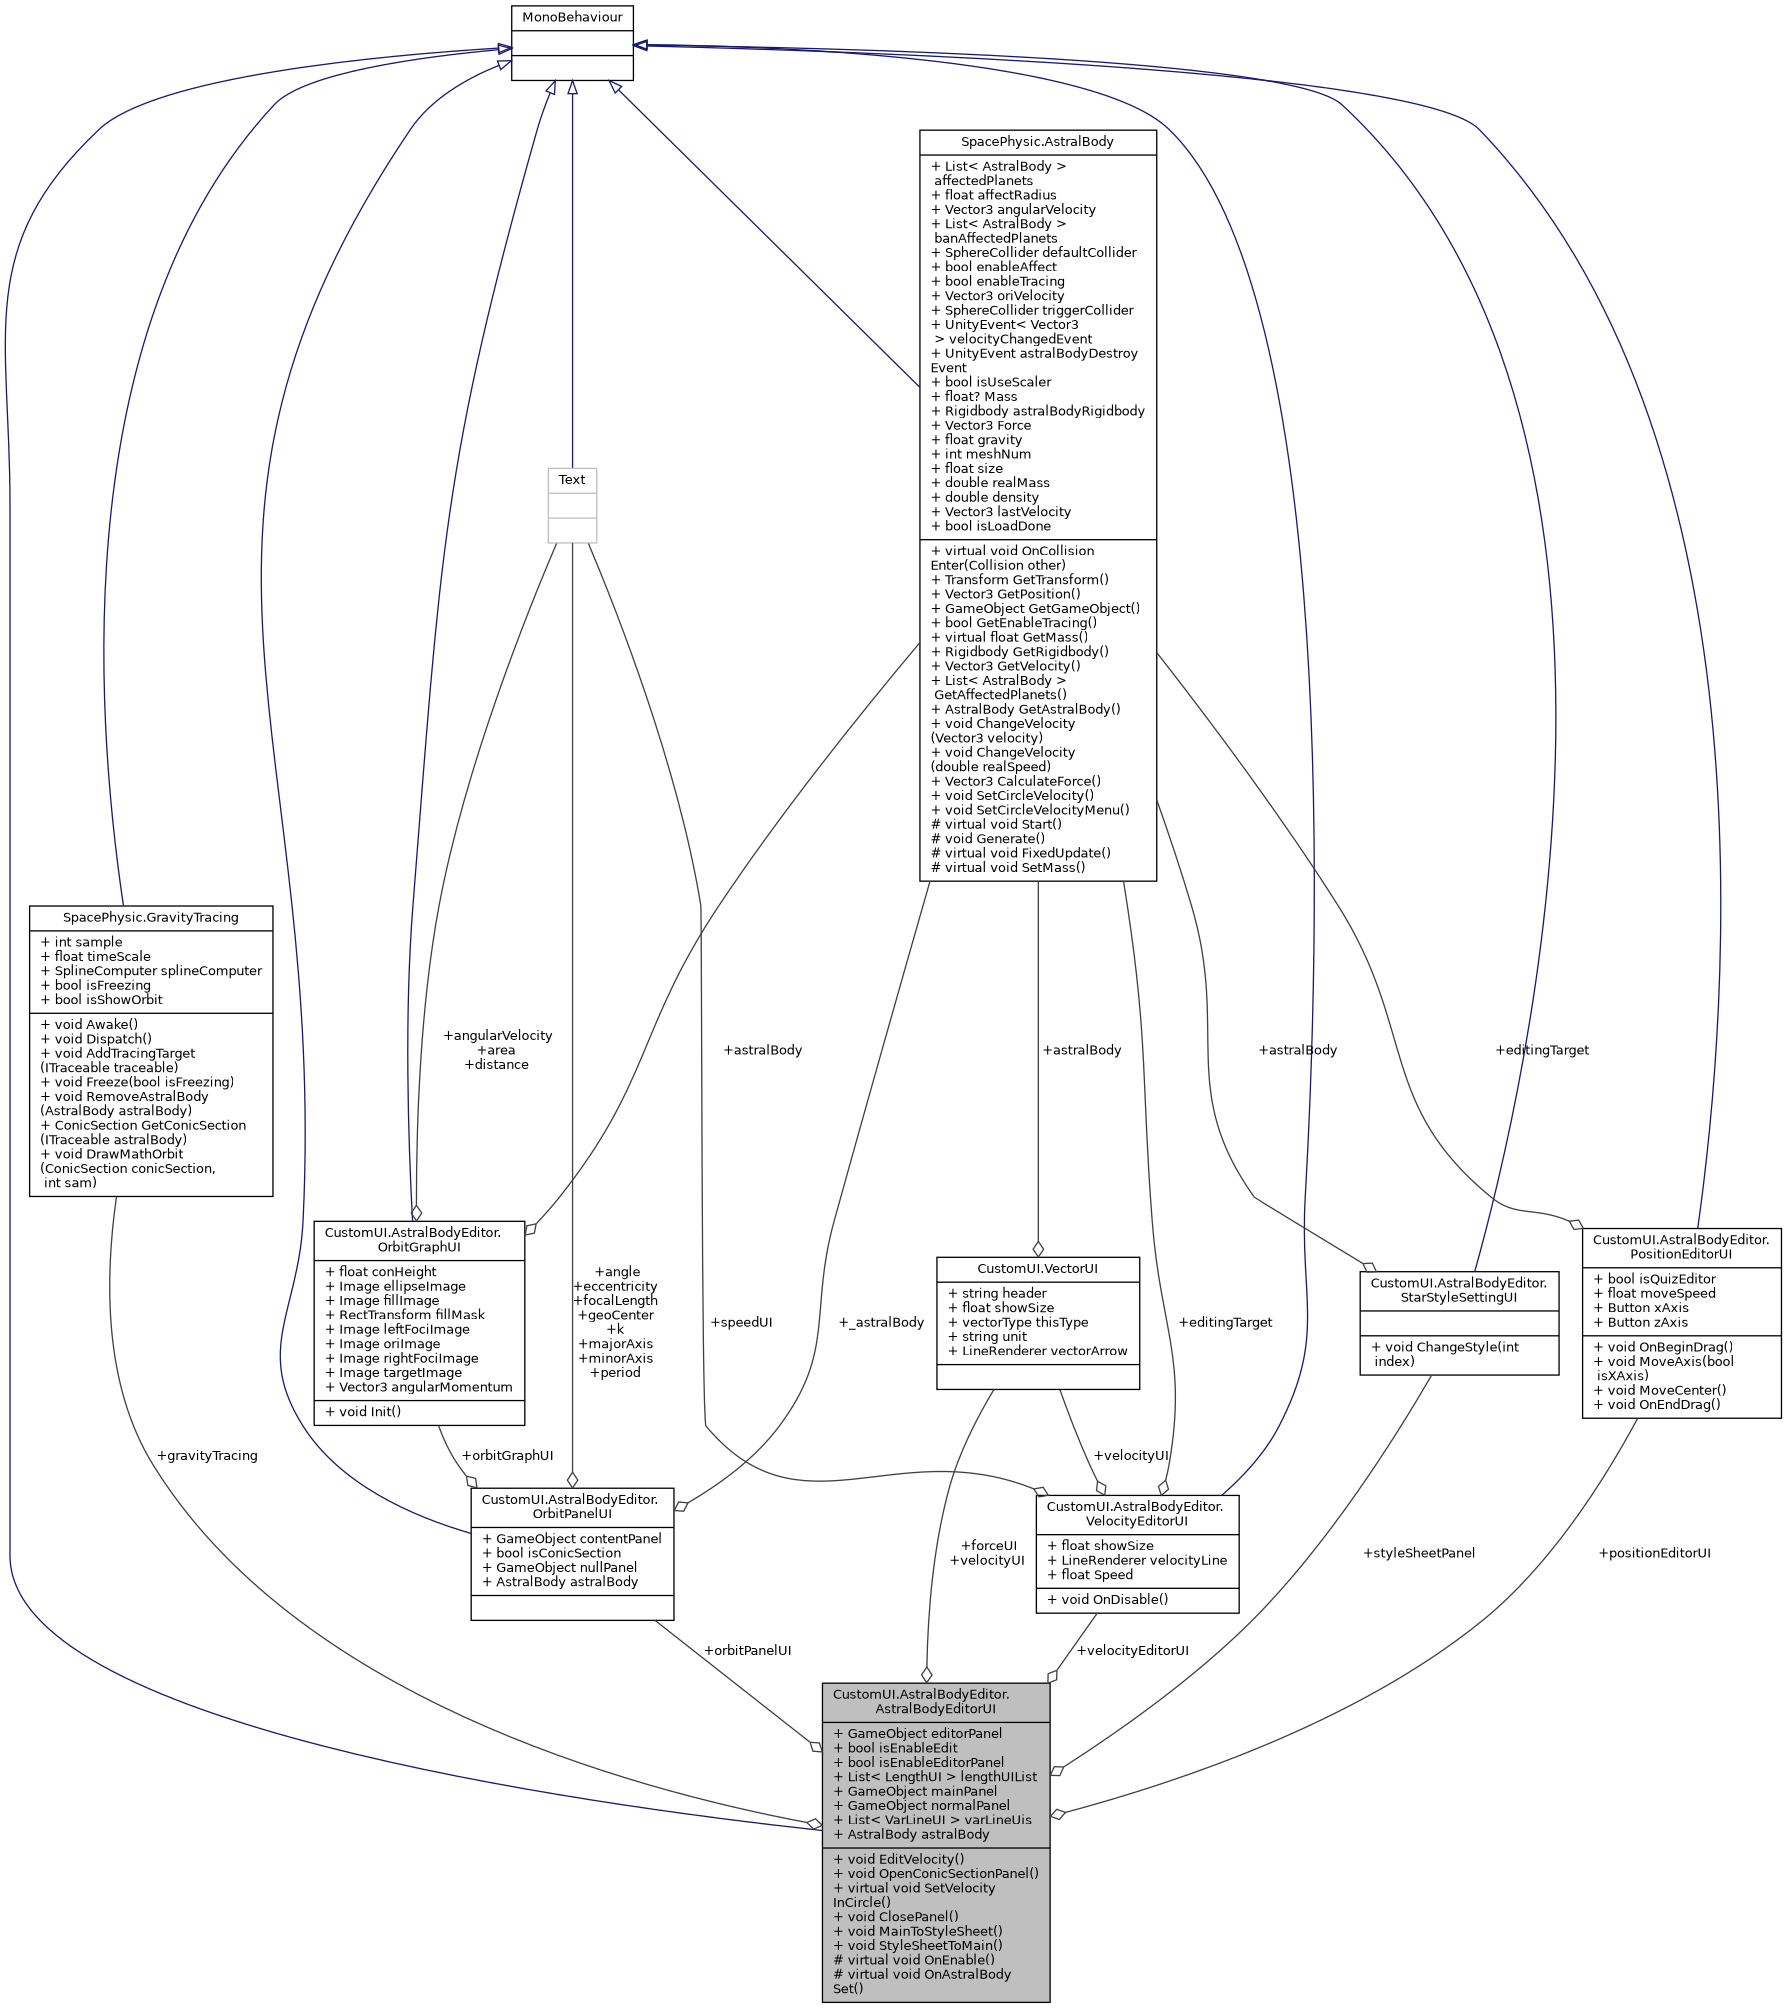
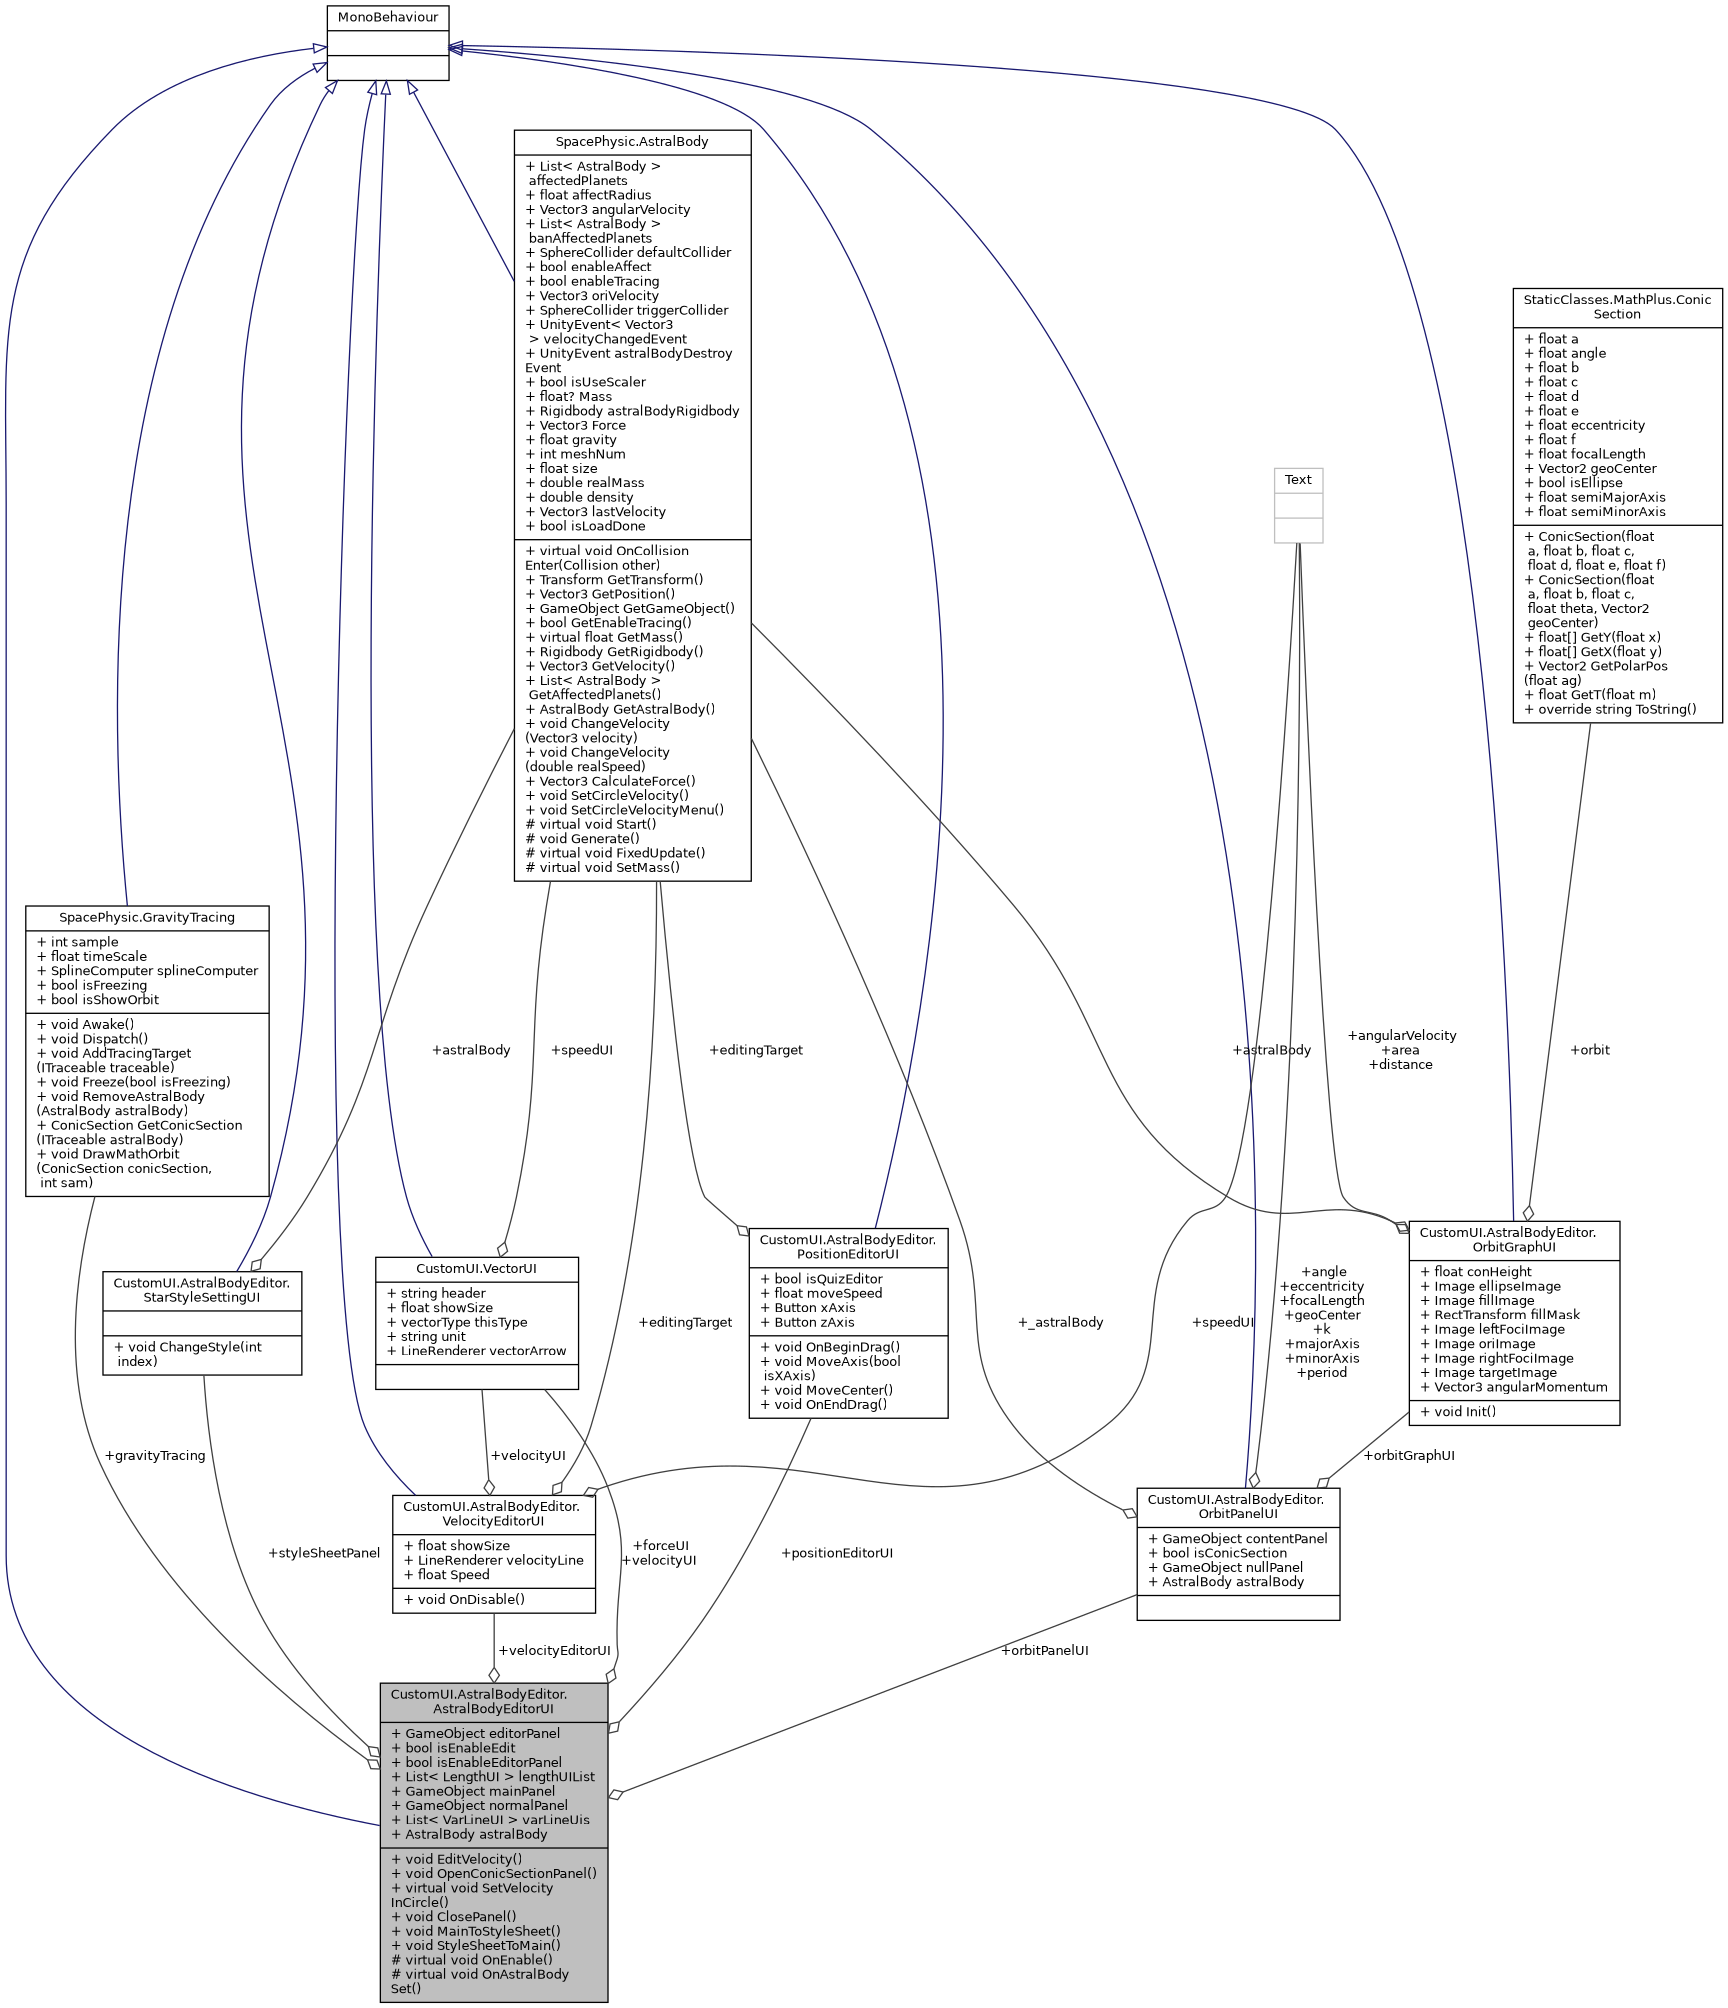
edge "Text" -> "MonoBehaviour": now "CustomUI.VectorUI" -> "MonoBehaviour"
node "StaticClasses.MathPlus.Conic": added
edge "SpacePhysic.AstralBody" -> "CustomUI.VectorUI": label " +astralBody" -> " +speedUI"
